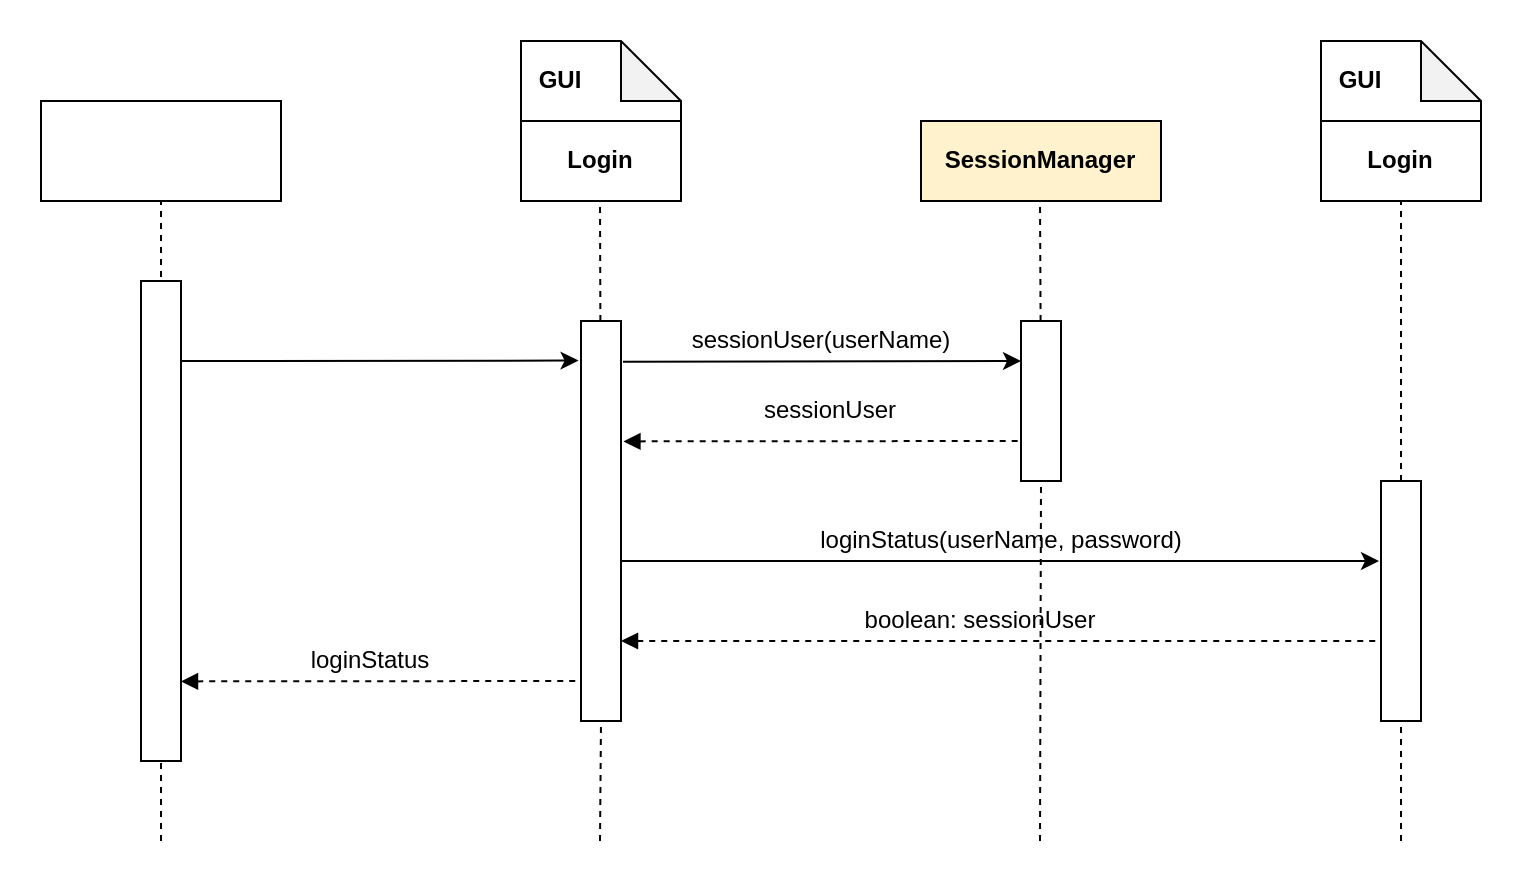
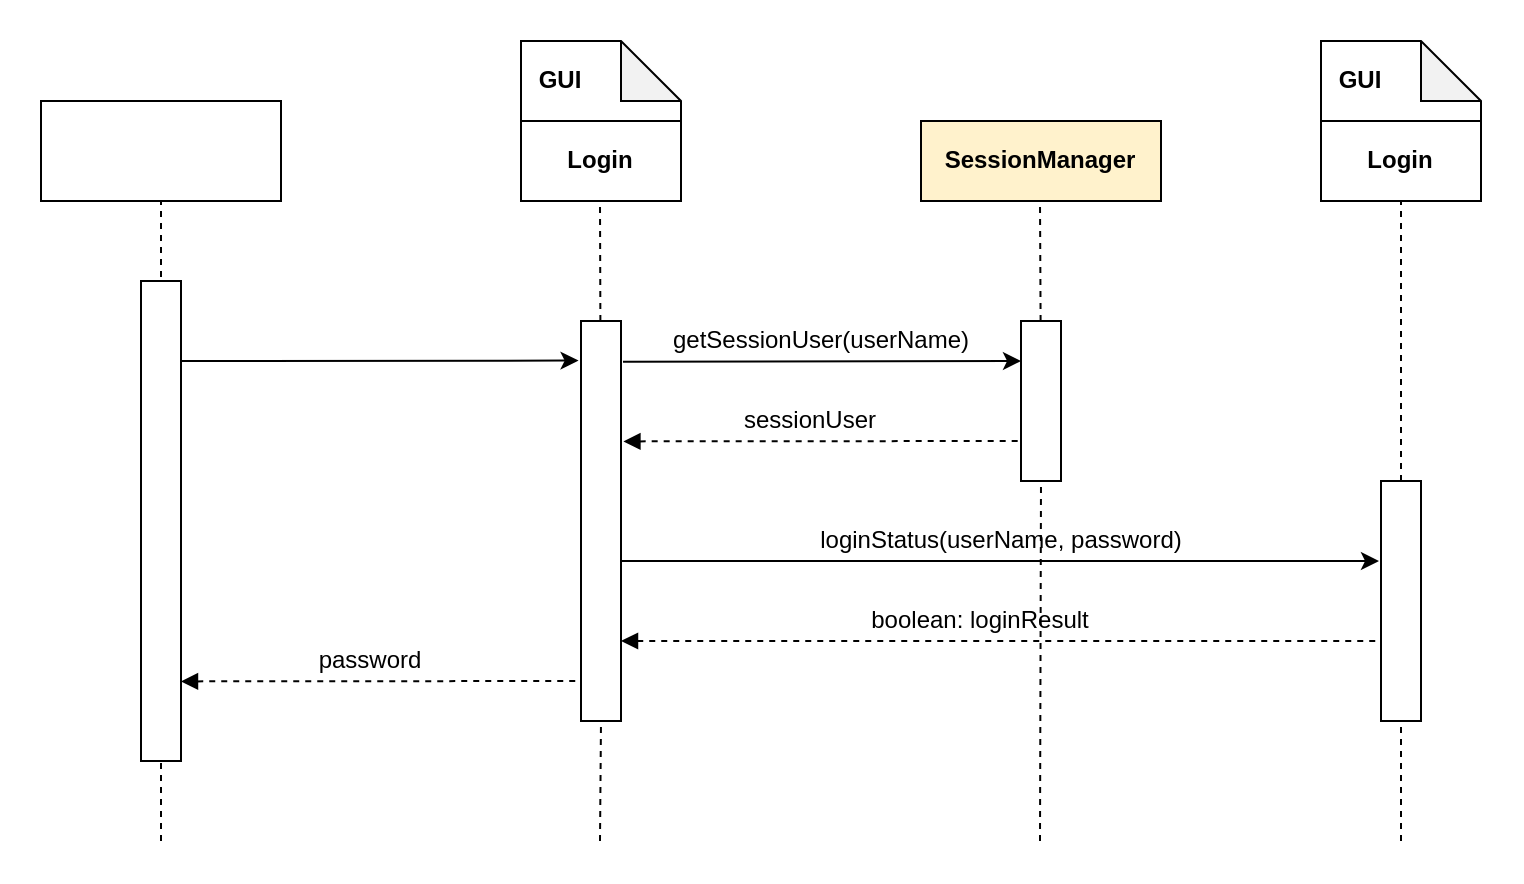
node "sessionUser(userName)": label "sessionUser(userName)" -> "getSessionUser(userName)"
node "sessionUser": moved (831, 411) -> (811, 421)
node "boolean: sessionUser": label "boolean: sessionUser" -> "boolean: loginResult"
node "loginStatus": label "loginStatus" -> "password"
